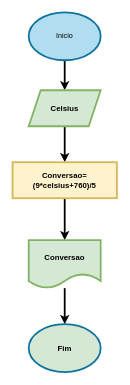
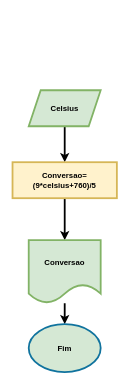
node "Inicio": removed
edge "Inicio" -> "Celsius": removed
node "Conversao": size 72x48 -> 72x63
